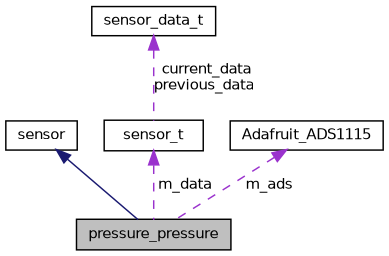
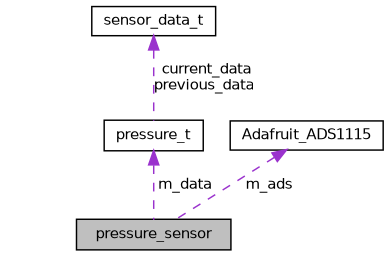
node "sensor": removed
node "sensor_t": label "sensor_t" -> "pressure_t"
node "pressure_pressure": label "pressure_pressure" -> "pressure_sensor"
